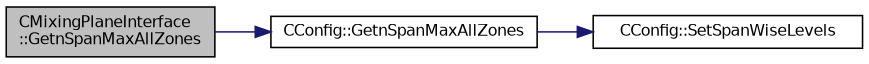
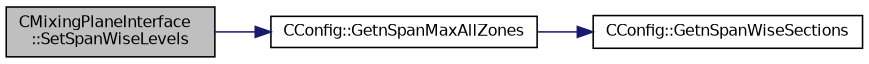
node "CMixingPlaneInterface ::GetnSpanMaxAllZones": label "CMixingPlaneInterface ::GetnSpanMaxAllZones" -> "CMixingPlaneInterface ::SetSpanWiseLevels"
node "CConfig::SetSpanWiseLevels": label "CConfig::SetSpanWiseLevels" -> "CConfig::GetnSpanWiseSections"
